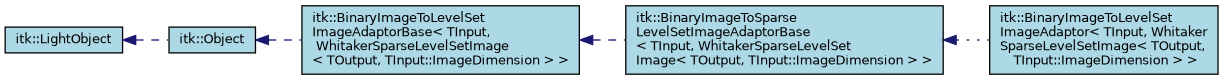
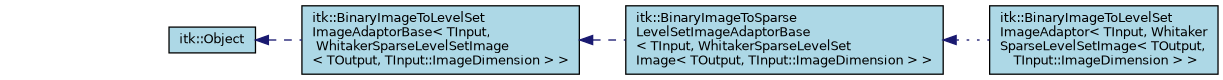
node "itk::LightObject": removed
